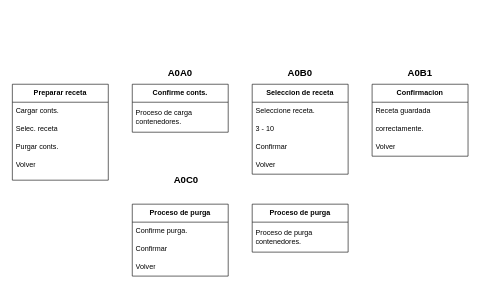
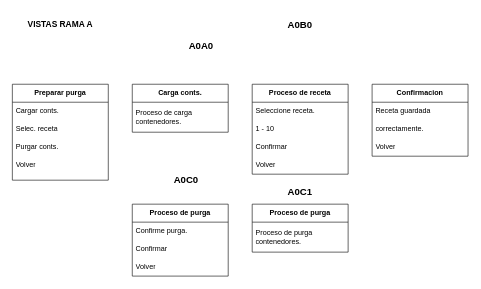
node "VISTAS RAMA A": added
node "A0A0": moved (180, 72) -> (201, 45)
node "A0B0": moved (300, 72) -> (300, 24)
node "A0B1": removed
node "Preparar receta": label "Preparar receta" -> "Preparar purga"
node "Confirme conts.": label "Confirme conts." -> "Carga conts."
node "Seleccion de receta": label "Seleccion de receta" -> "Proceso de receta"
node "3 - 10": label "3 - 10" -> "1 - 10"
node "A0C1": added
